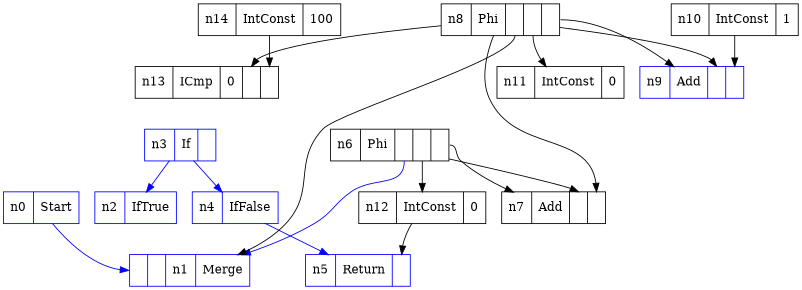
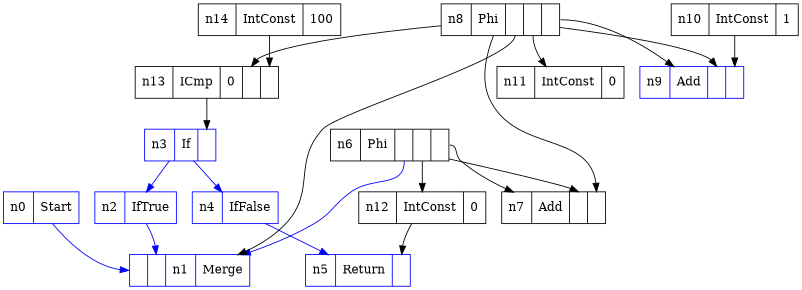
edge "n13" -> "n3": added
edge "n2" -> "n1": added
